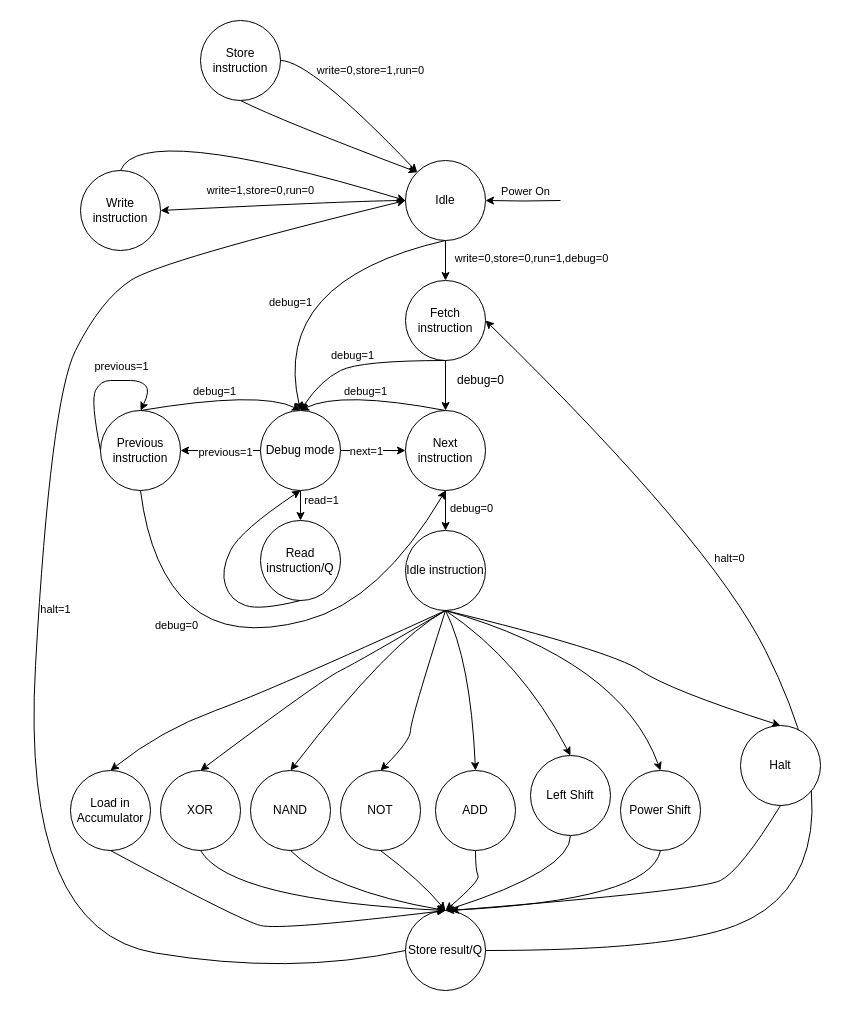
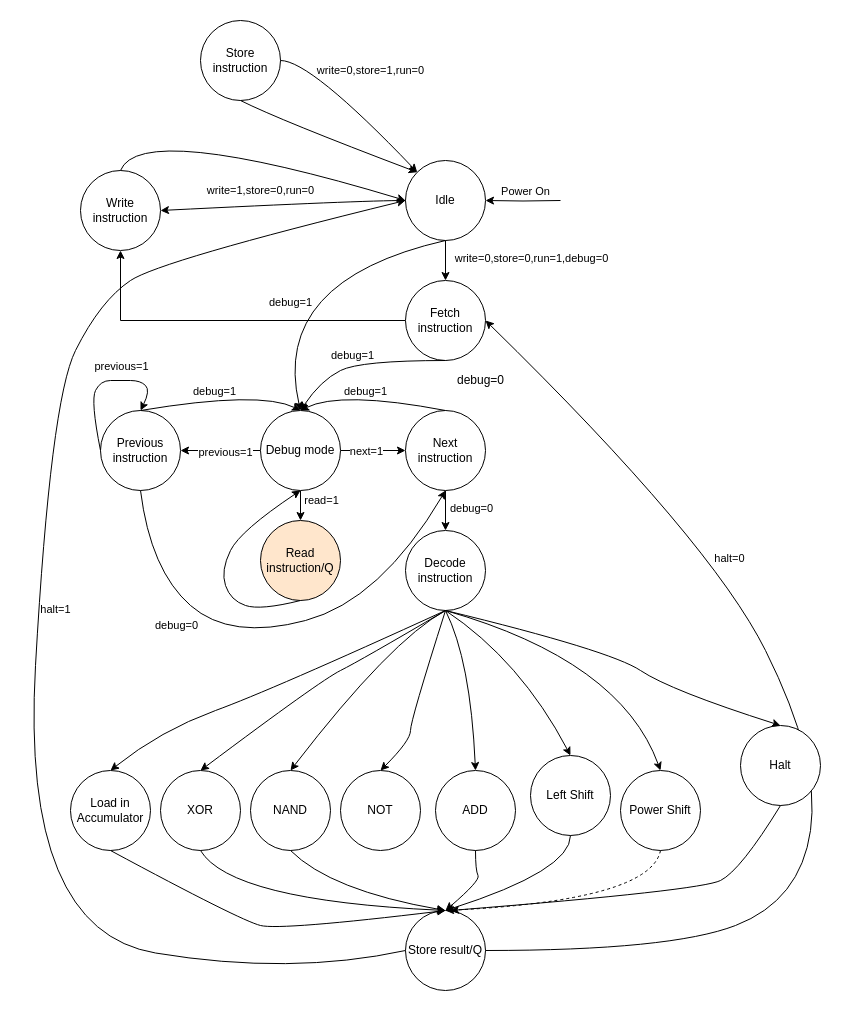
edge "Fetch instruction" -> "Next instruction": now "Fetch instruction" -> "Write instruction"
node "Read instruction/Q": fillcolor #ffffff -> #ffe6cc
node "Idle instruction": label "Idle instruction" -> "Decode instruction"
edge "NOT" -> "Store result/Q": removed
edge "Power Shift" -> "Store result/Q": style solid -> dashed
edge "XOR" -> "Store result/Q": arrowhead open -> classic
